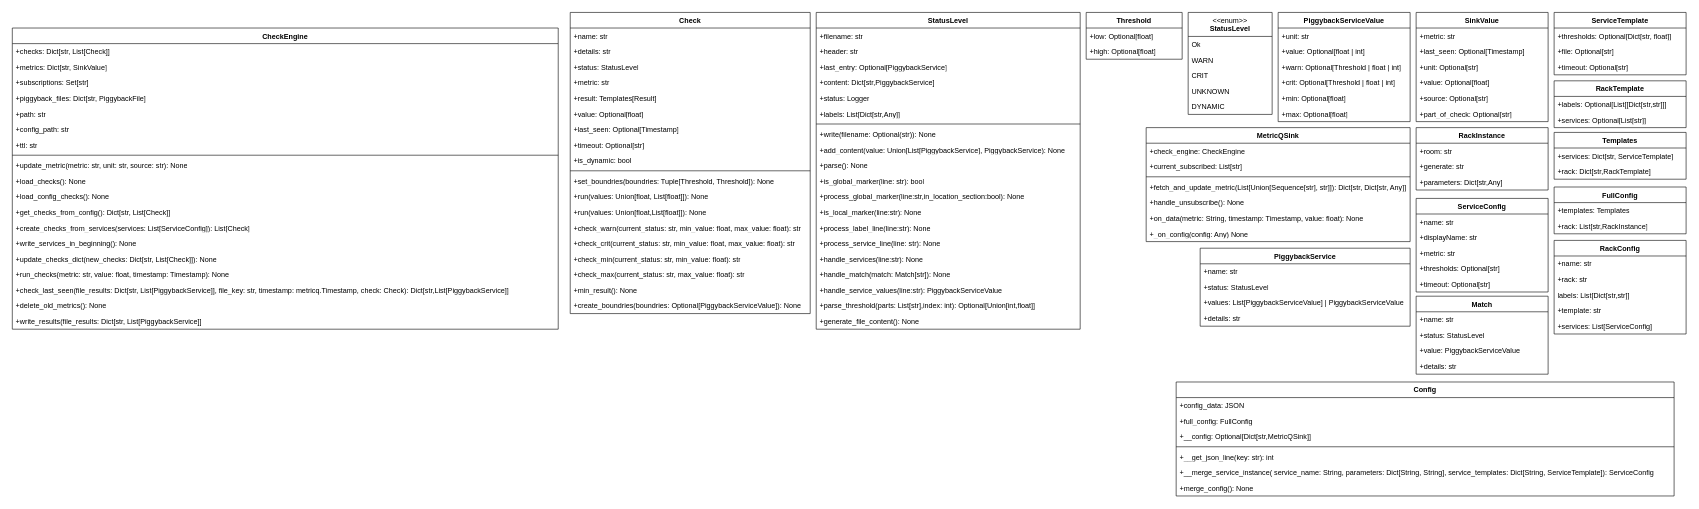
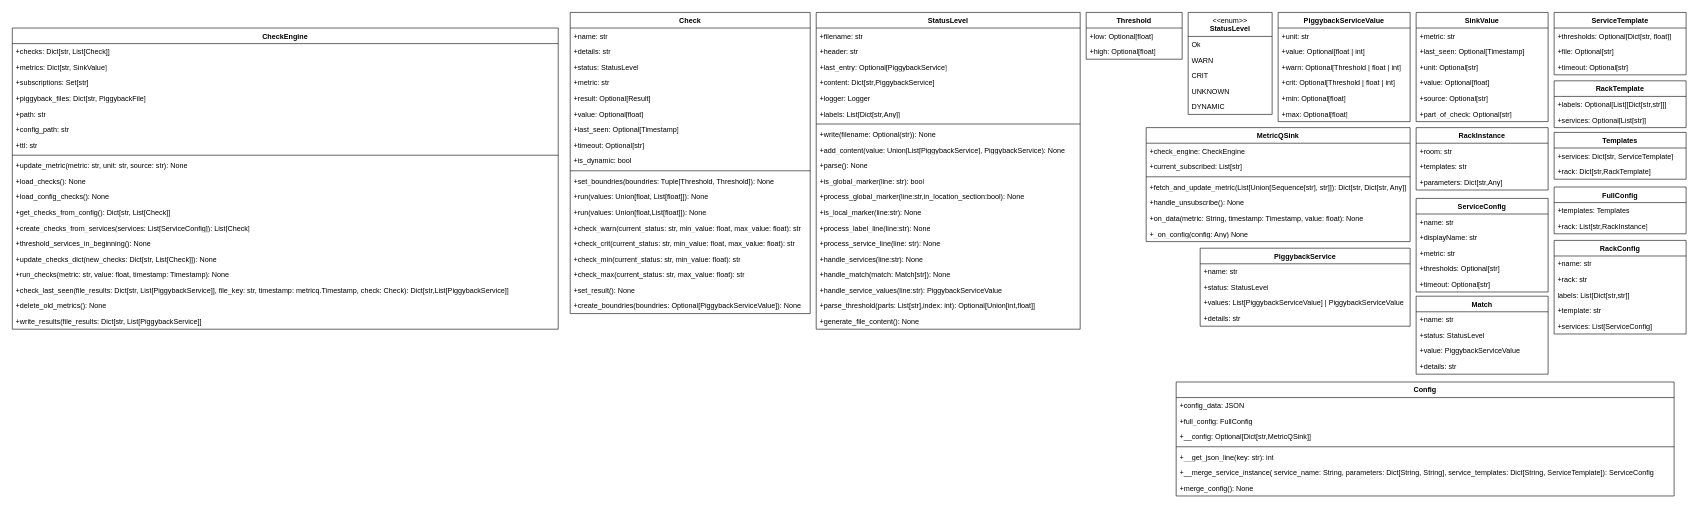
node "+result: Templates[Result]": label "+result: Templates[Result]" -> "+result: Optional[Result]"
node "+status: Logger": label "+status: Logger" -> "+logger: Logger"
node "+generate: str": label "+generate: str" -> "+templates: str"
node "+write_services_in_beginning(): None": label "+write_services_in_beginning(): None" -> "+threshold_services_in_beginning(): None"
node "+min_result(): None": label "+min_result(): None" -> "+set_result(): None"
